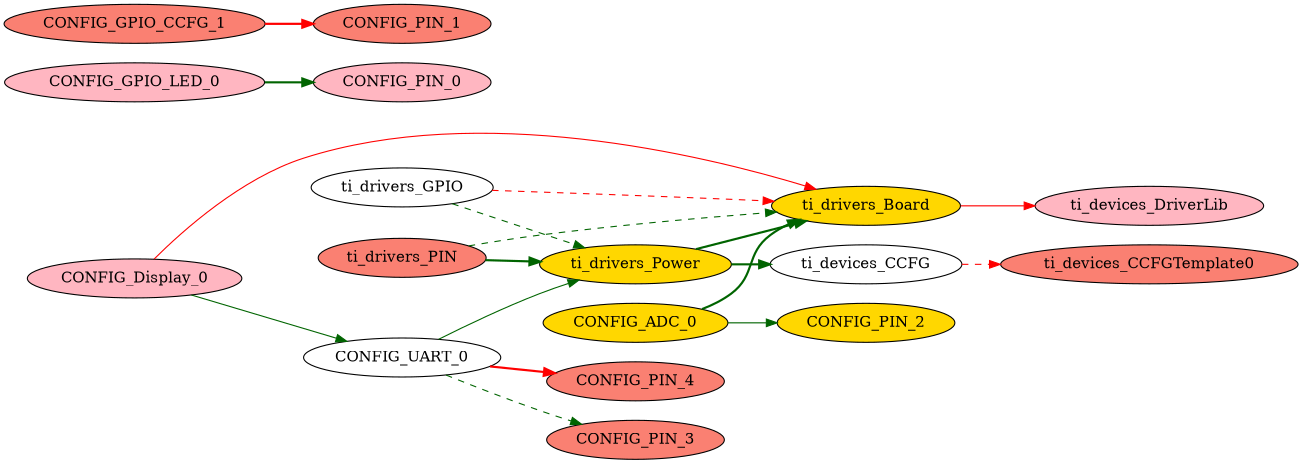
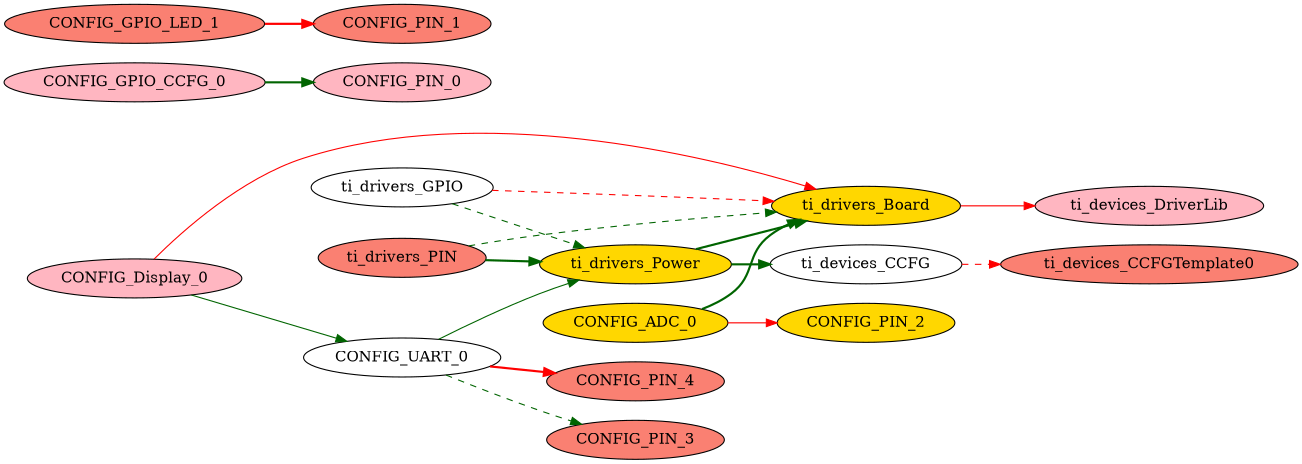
node "CONFIG_GPIO_CCFG_1": label "CONFIG_GPIO_CCFG_1" -> "CONFIG_GPIO_LED_1"
node "CONFIG_GPIO_LED_0": label "CONFIG_GPIO_LED_0" -> "CONFIG_GPIO_CCFG_0"
edge "CONFIG_ADC_0" -> "CONFIG_PIN_2": color darkgreen -> red
